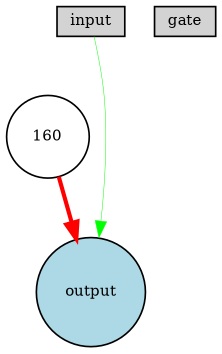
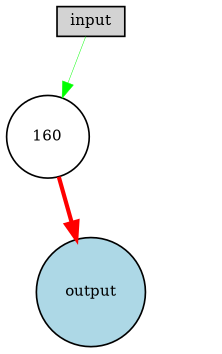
node "gate": removed
edge "input" -> "output": now "input" -> "160"
